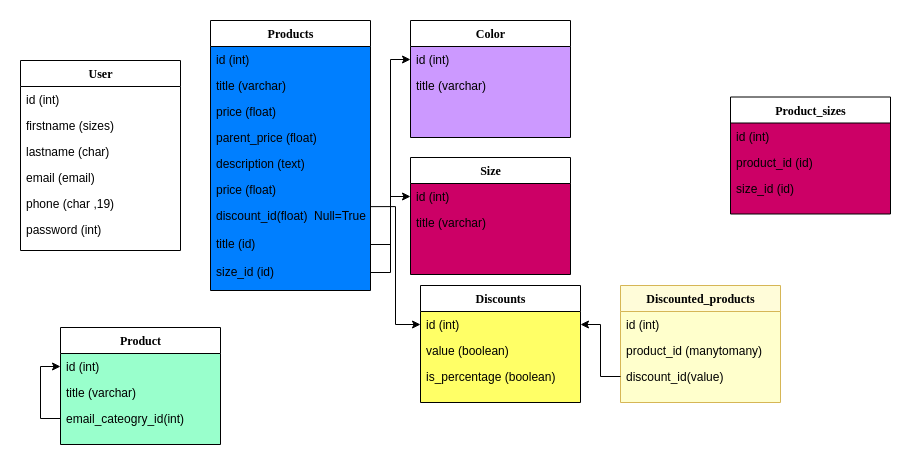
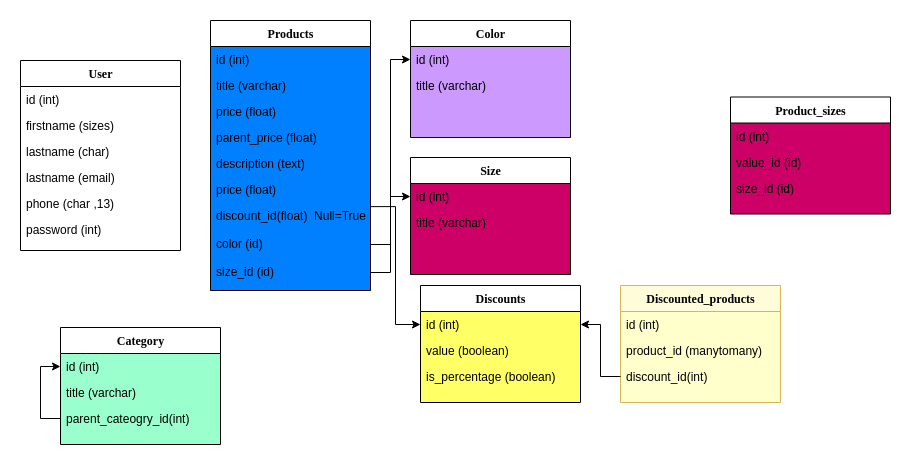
node "product_id (id)": label "product_id (id)" -> "value_id (id)"
node "email (email)": label "email (email)" -> "lastname (email)"
node "phone (char ,19)": label "phone (char ,19)" -> "phone (char ,13)"
node "title (id)": label "title (id)" -> "color (id)"
node "Product": label "Product" -> "Category"
node "discount_id(value)": label "discount_id(value)" -> "discount_id(int)"
node "email_cateogry_id(int)": label "email_cateogry_id(int)" -> "parent_cateogry_id(int)"
